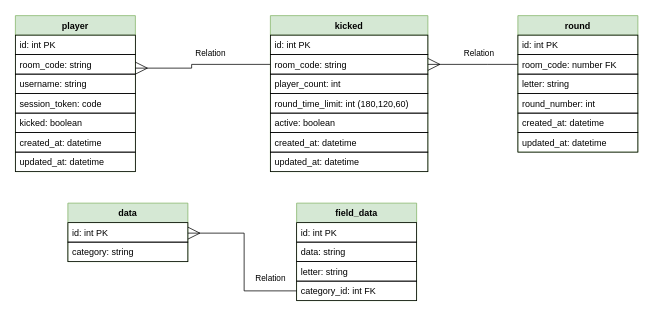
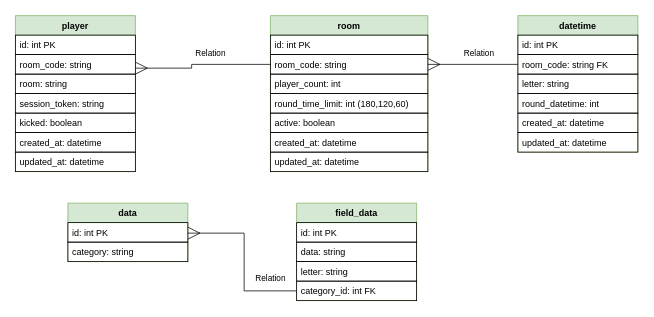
node "kicked": label "kicked" -> "room"
node "round": label "round" -> "datetime"
node "room_code: number FK": label "room_code: number FK" -> "room_code: string FK"
node "username: string": label "username: string" -> "room: string"
node "session_token: code": label "session_token: code" -> "session_token: string"
node "round_number: int": label "round_number: int" -> "round_datetime: int"
